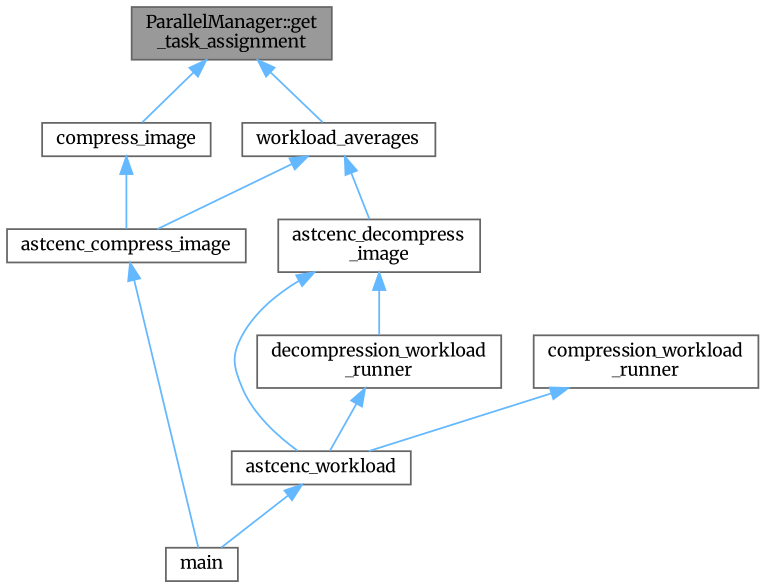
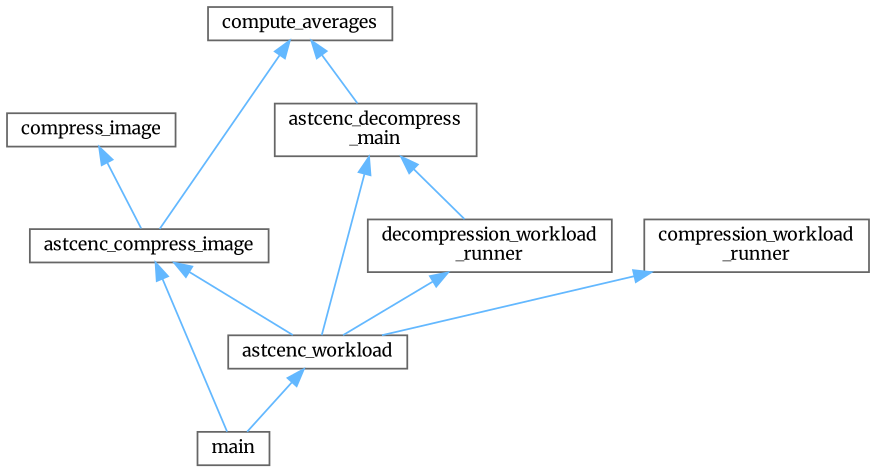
node "ParallelManager::get _task_assignment": removed
node "workload_averages": label "workload_averages" -> "compute_averages"
node "astcenc_decompress _image": label "astcenc_decompress _image" -> "astcenc_decompress _main"
edge "astcenc_workload" -> "astcenc_compress_image": added
